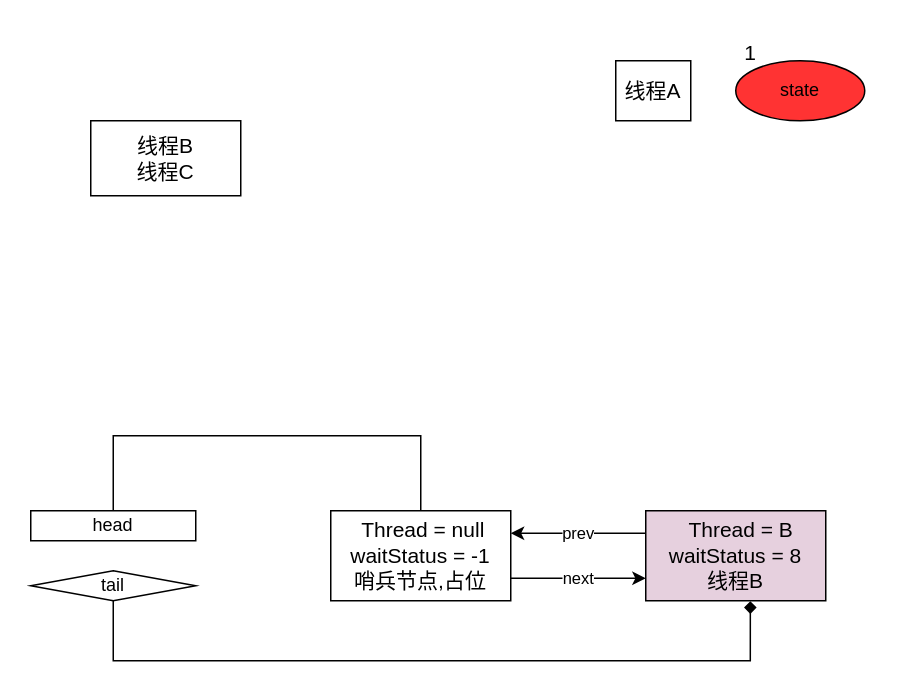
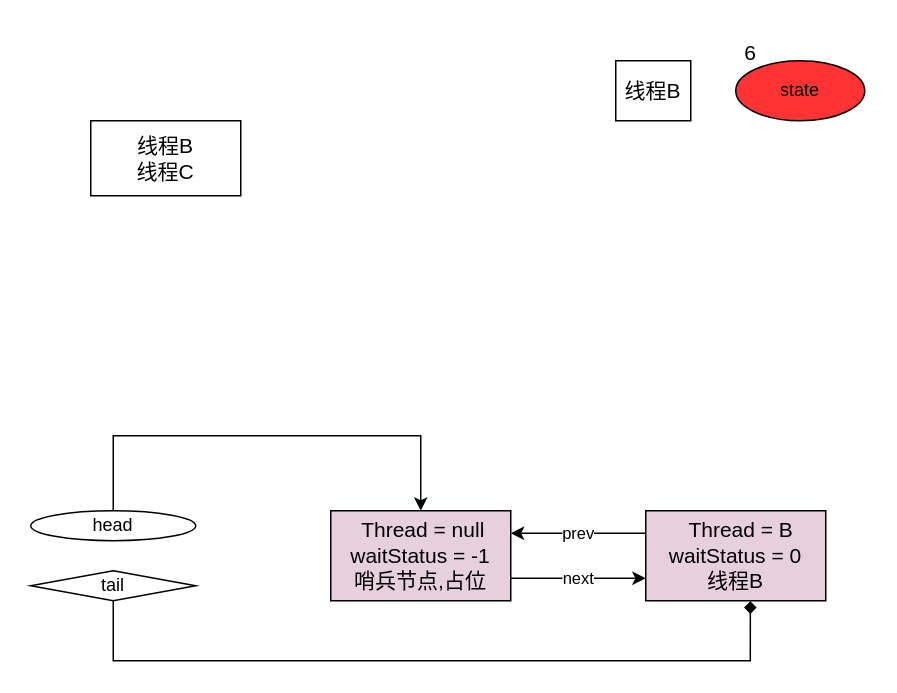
node "1": label "1" -> "6"
node "线程A": label "线程A" -> "线程B"
edge "head" -- "Thread = null waitStatus = -1 哨兵节点,占位": arrowhead none -> classic
node "head": shape rectangle -> ellipse
node "Thread = null waitStatus = -1 哨兵节点,占位": fillcolor #ffffff -> #e6d0de
node "Thread = B waitStatus = 8 线程B": label "Thread = B waitStatus = 8 线程B" -> "Thread = B waitStatus = 0 线程B"
